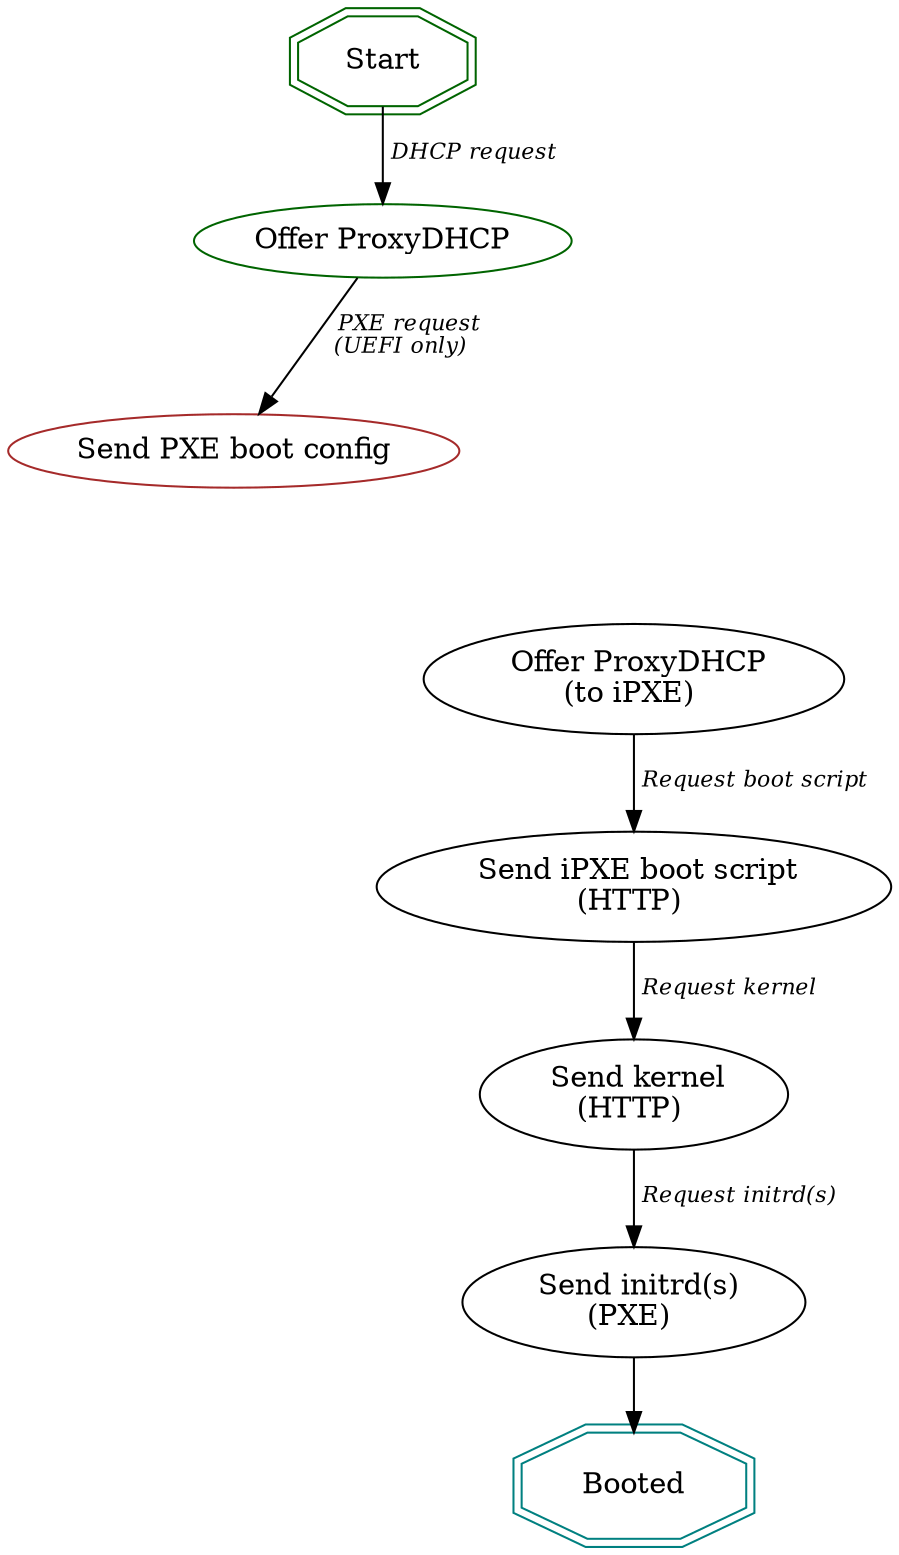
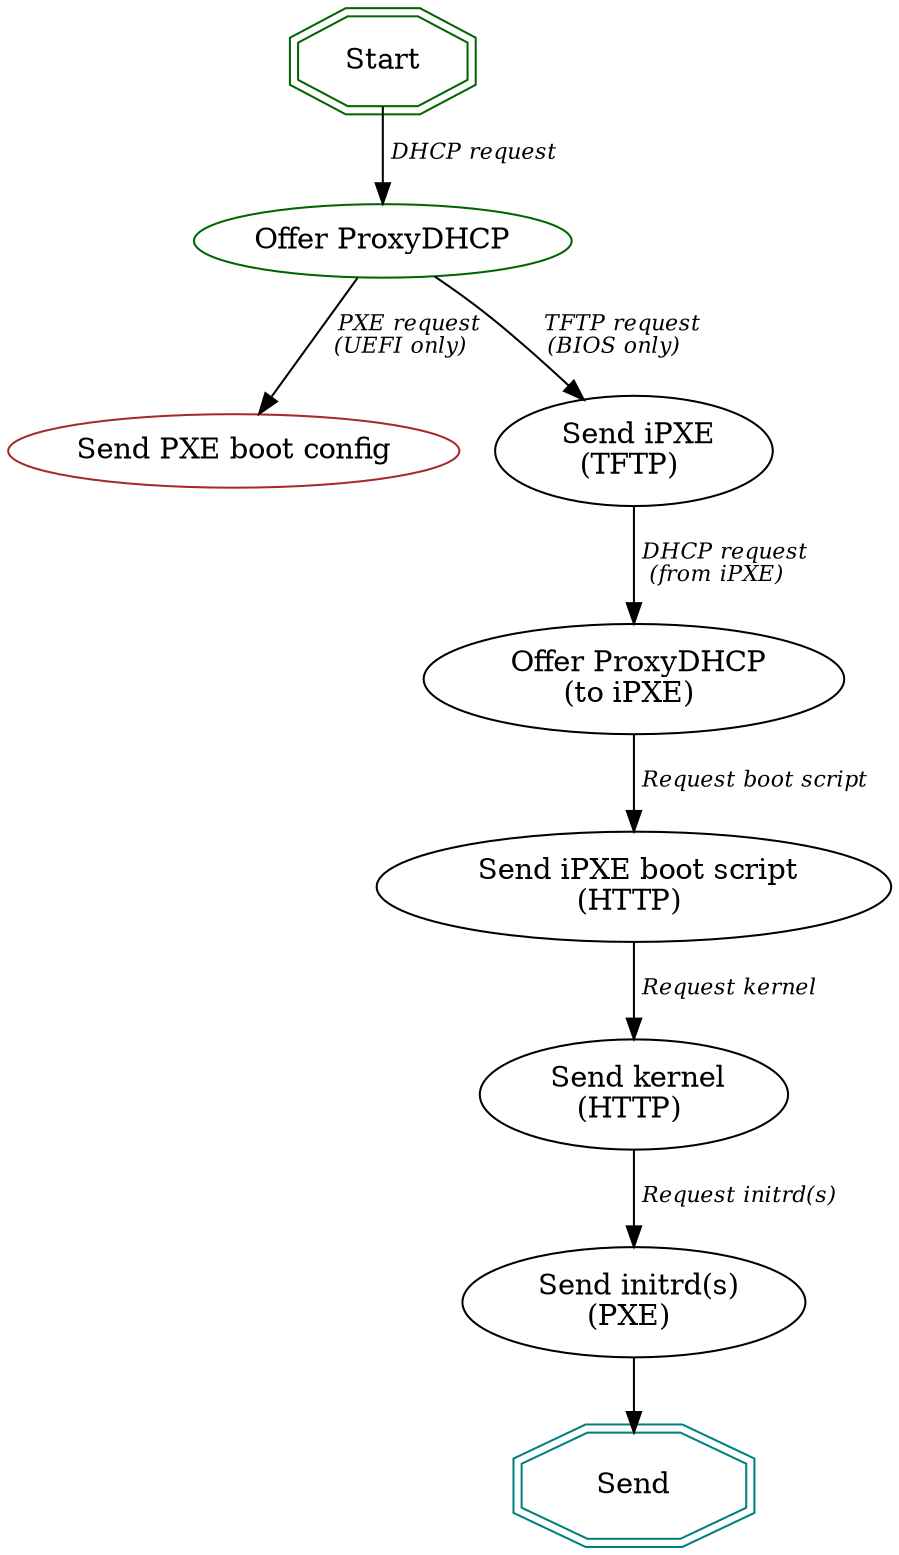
node "Send iPXE": added
node "Booted": label "Booted" -> "Send"
